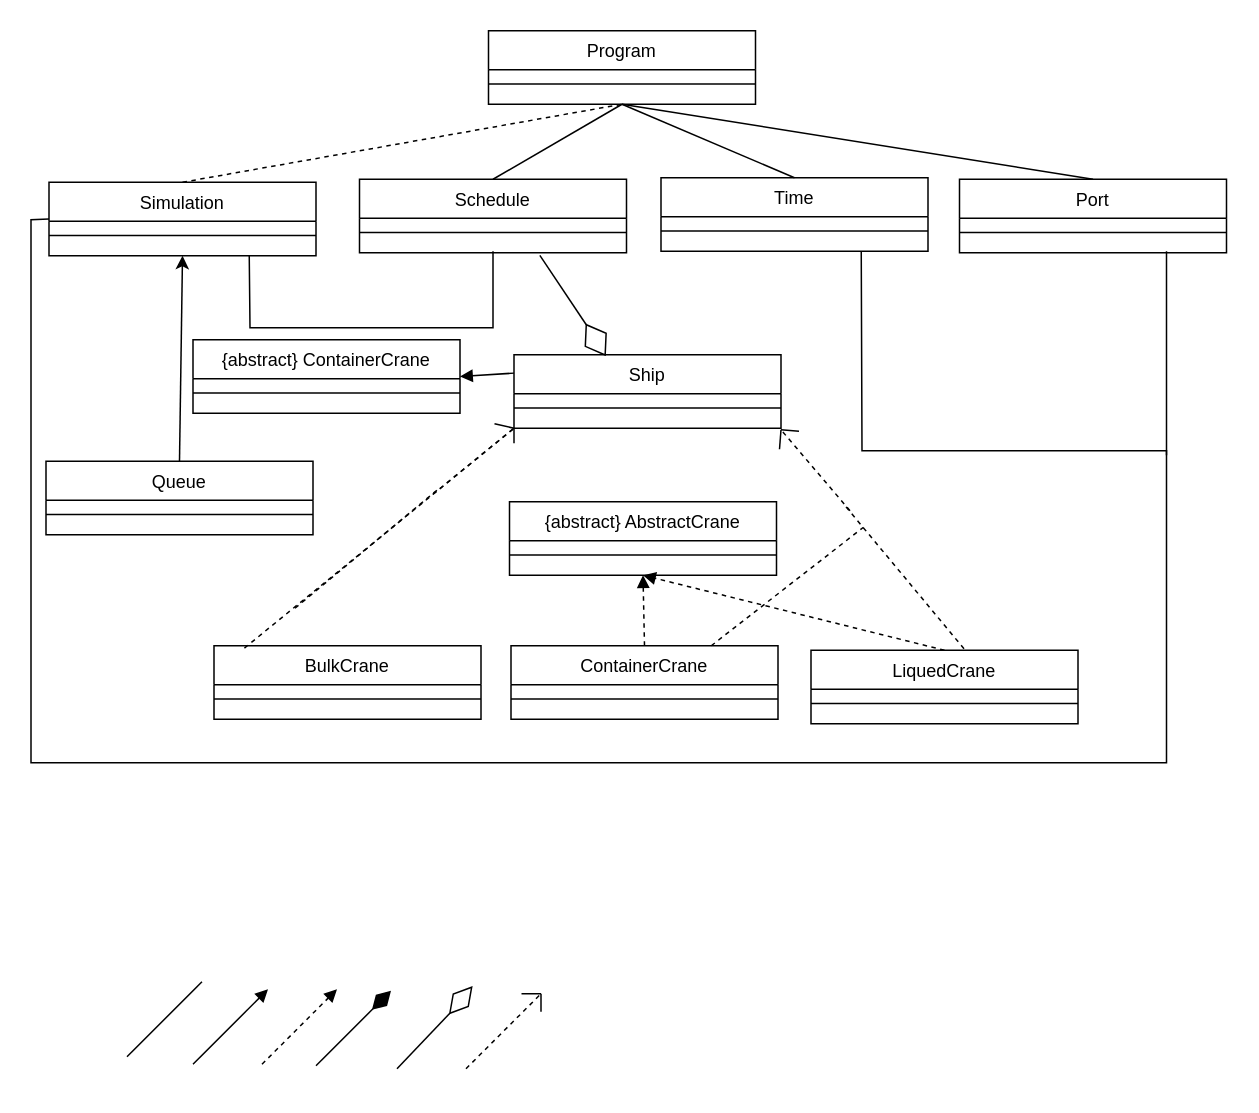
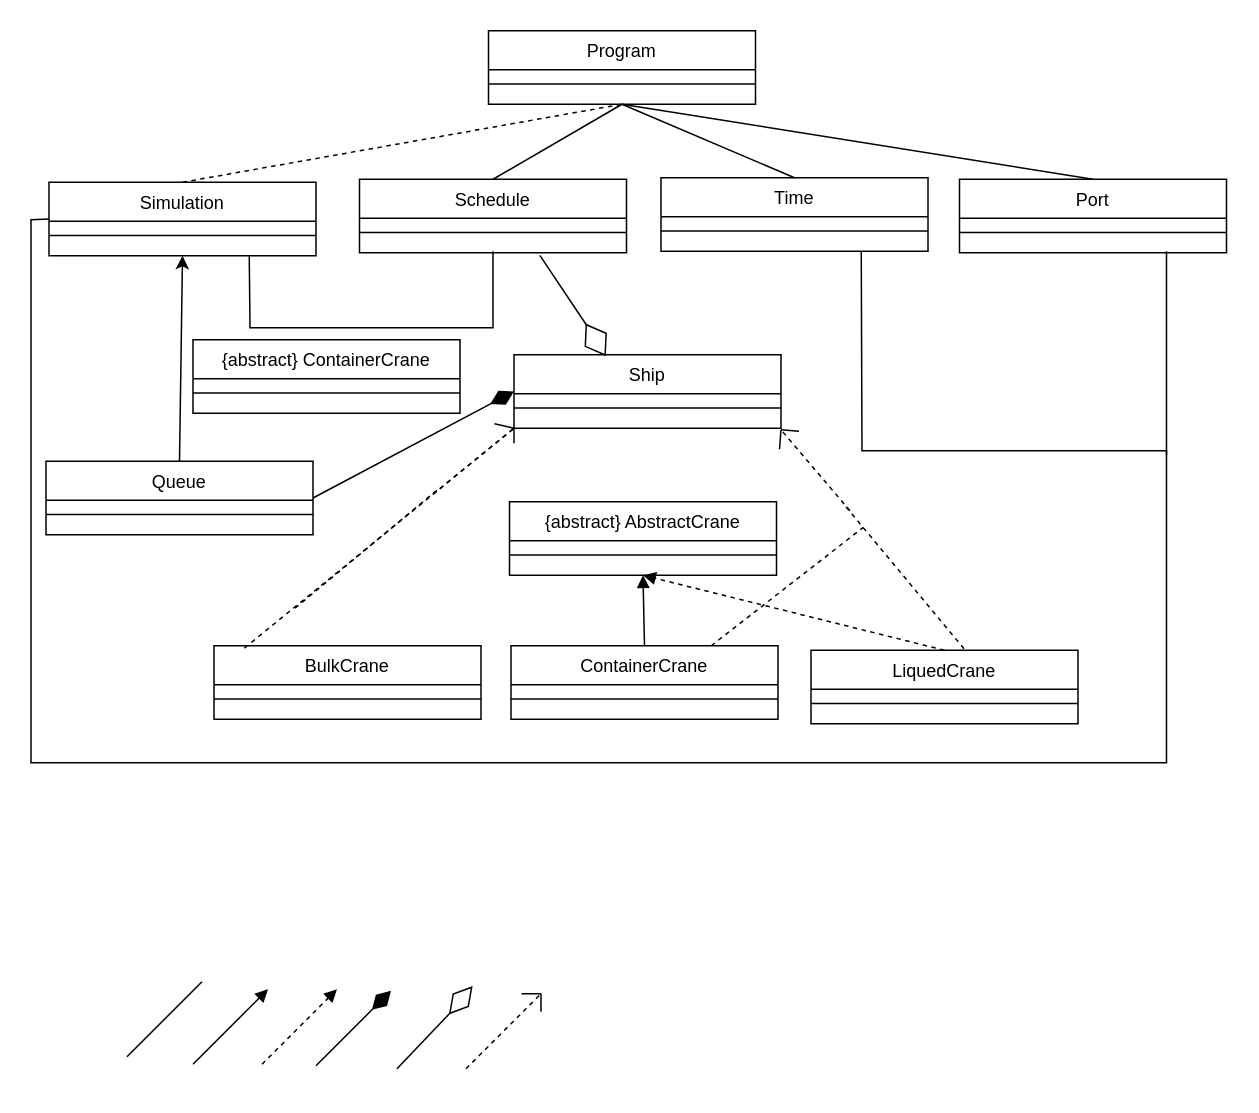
edge "Ship" -> "{abstract} ContainerCrane": removed
edge "Queue" -> "Ship": added
edge "ContainerCrane" -> "{abstract} AbstractCrane": style dashed -> solid
